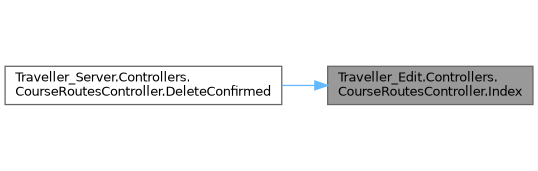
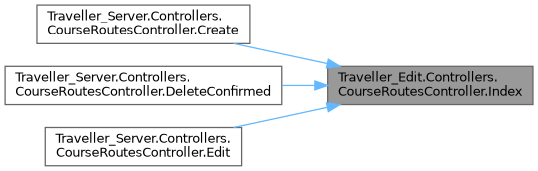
node "Traveller_Server.Controllers. CourseRoutesController.Create": added
node "Traveller_Server.Controllers. CourseRoutesController.Edit": added
